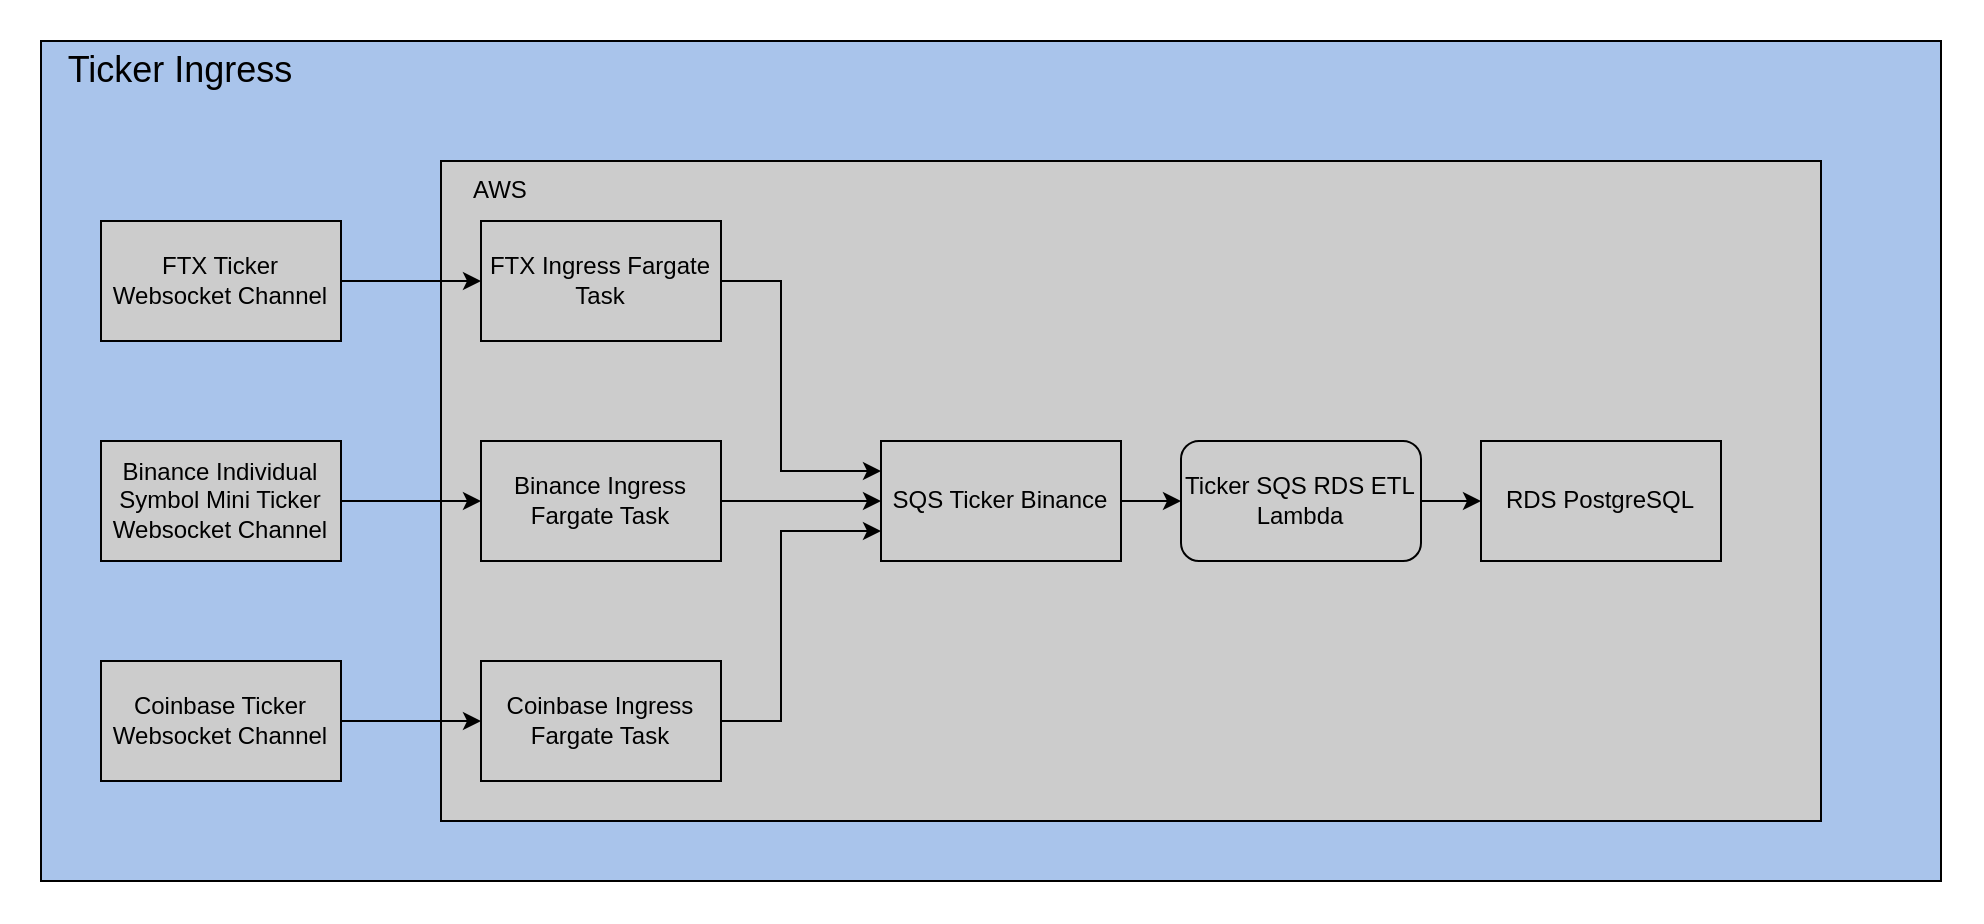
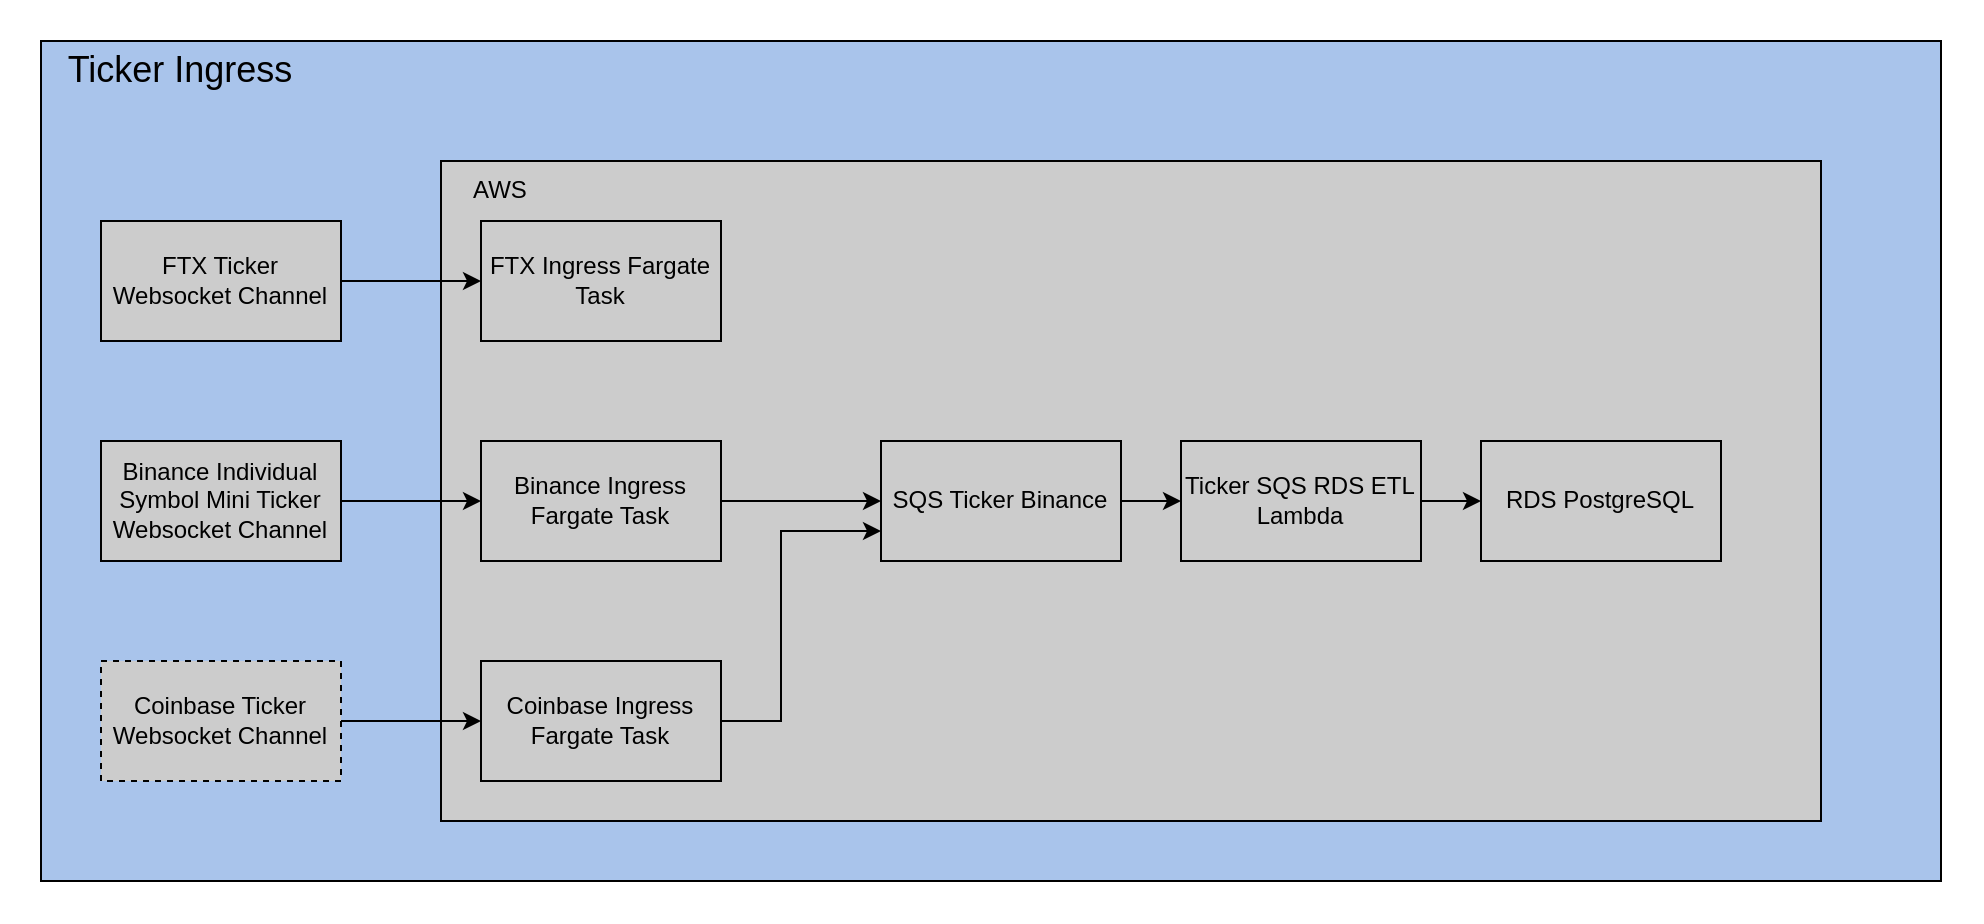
edge "FTX Ingress Fargate Task" -> "SQS Ticker Binance": removed
node "Ticker SQS RDS ETL Lambda": shape rounded rectangle -> rectangle
node "Coinbase Ticker Websocket Channel": style solid -> dashed
